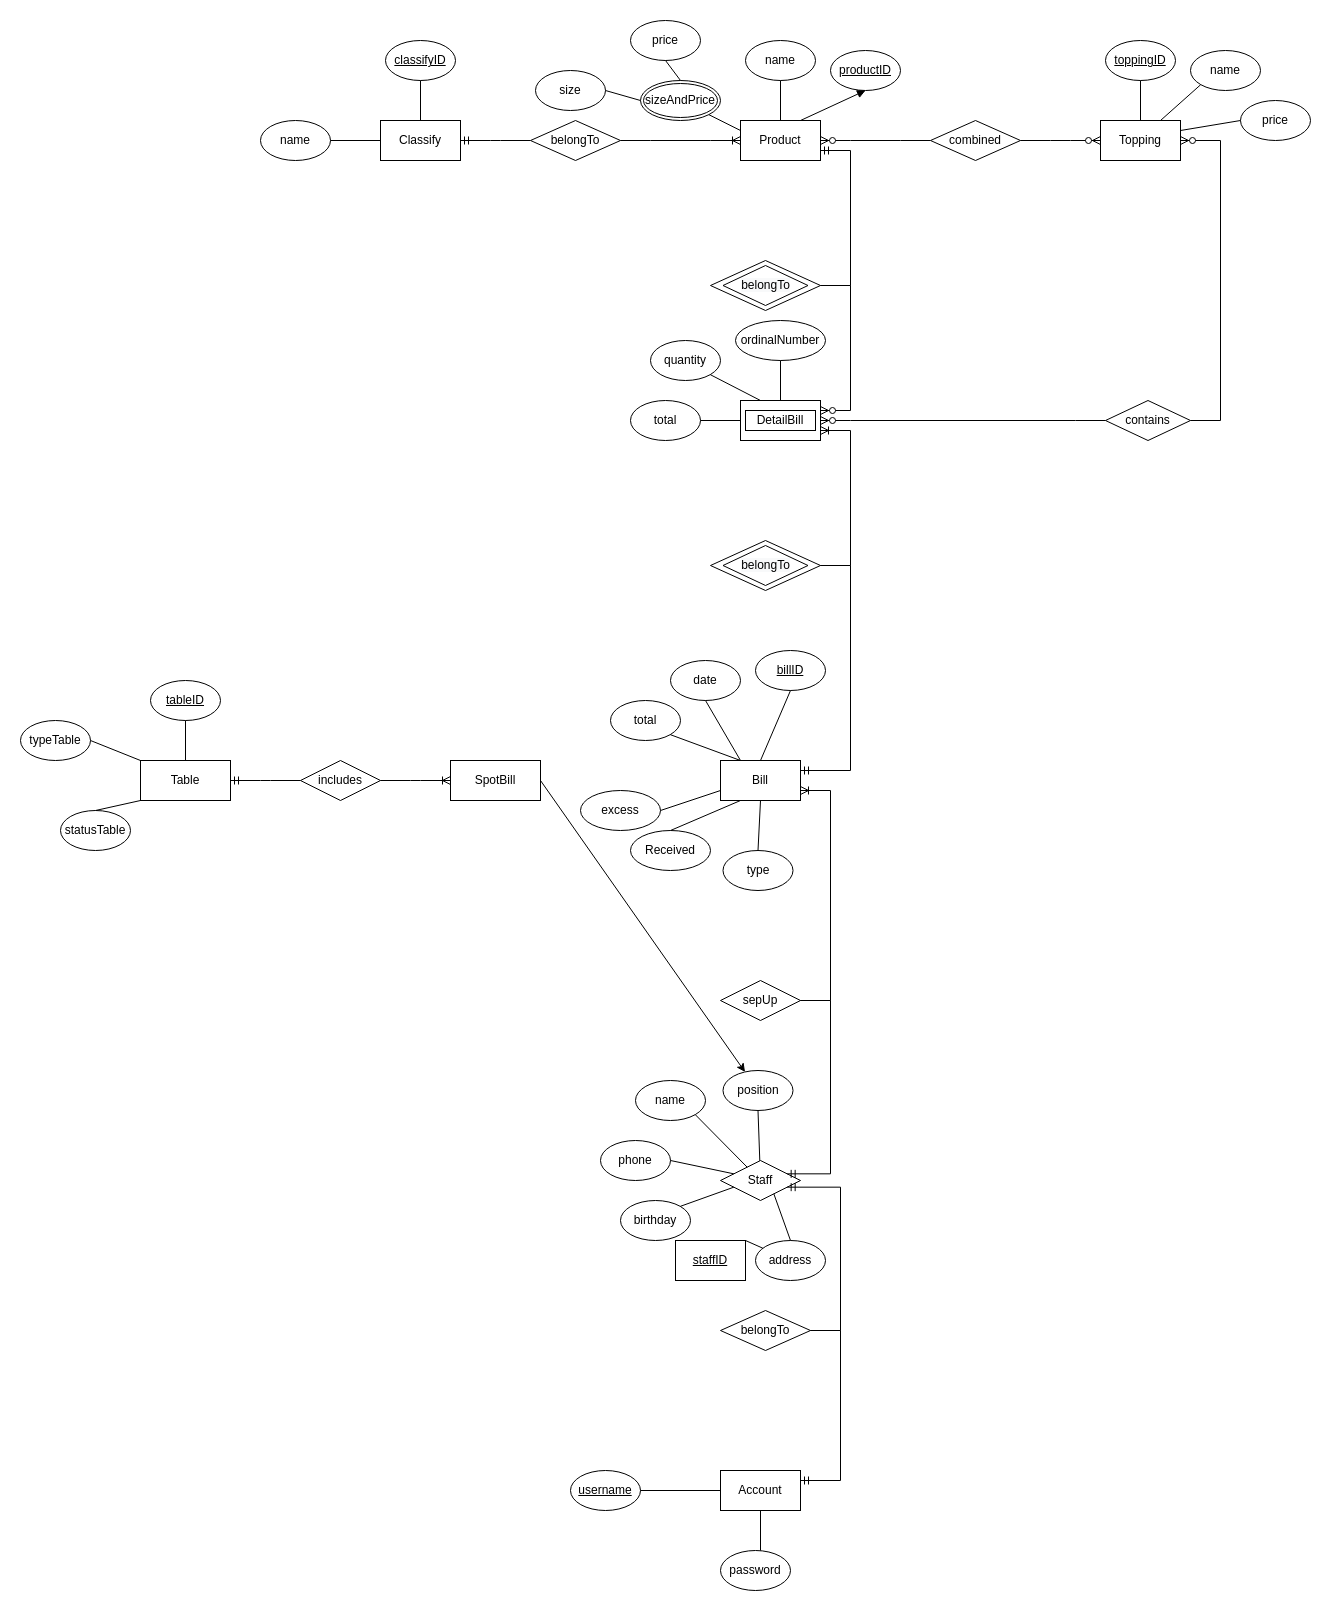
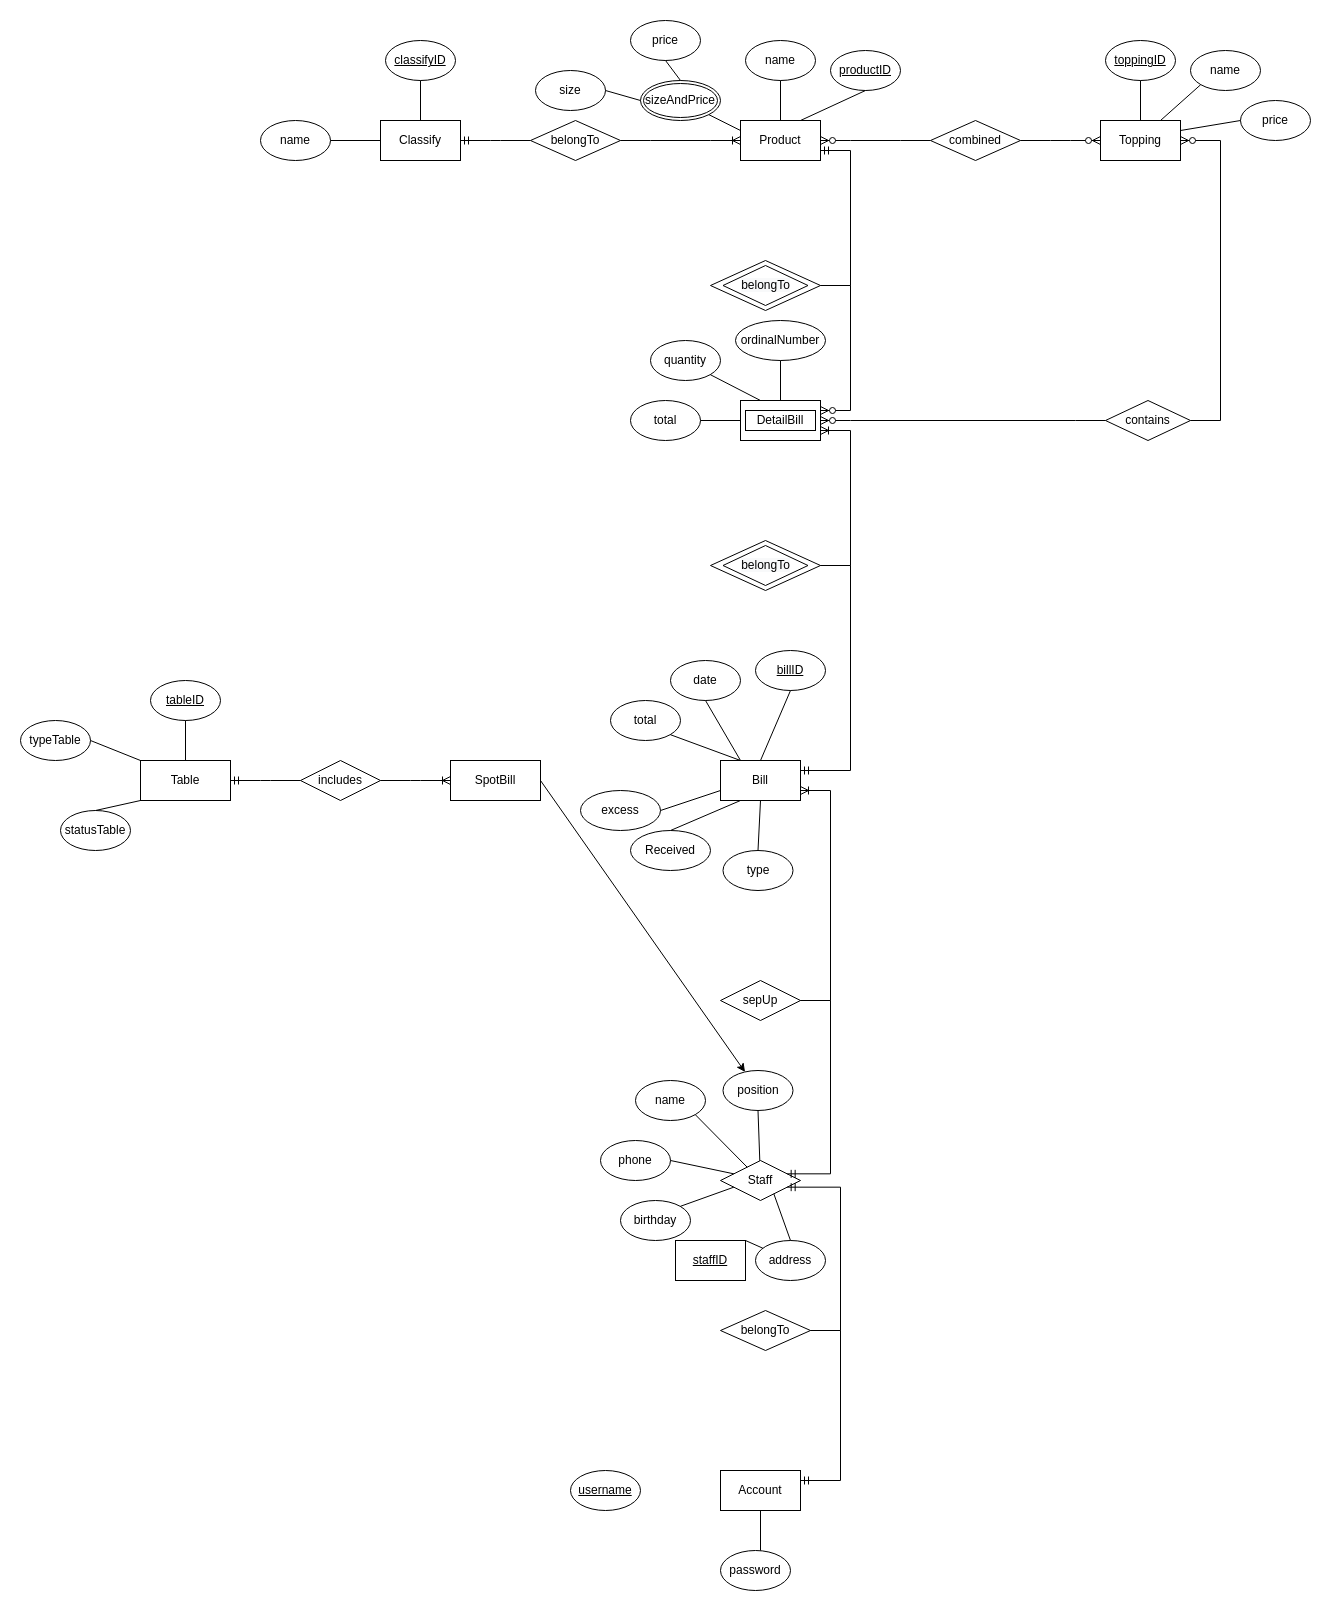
edge "Product" -> "productID": arrowhead block -> none
edge "username" -- "Account": removed
